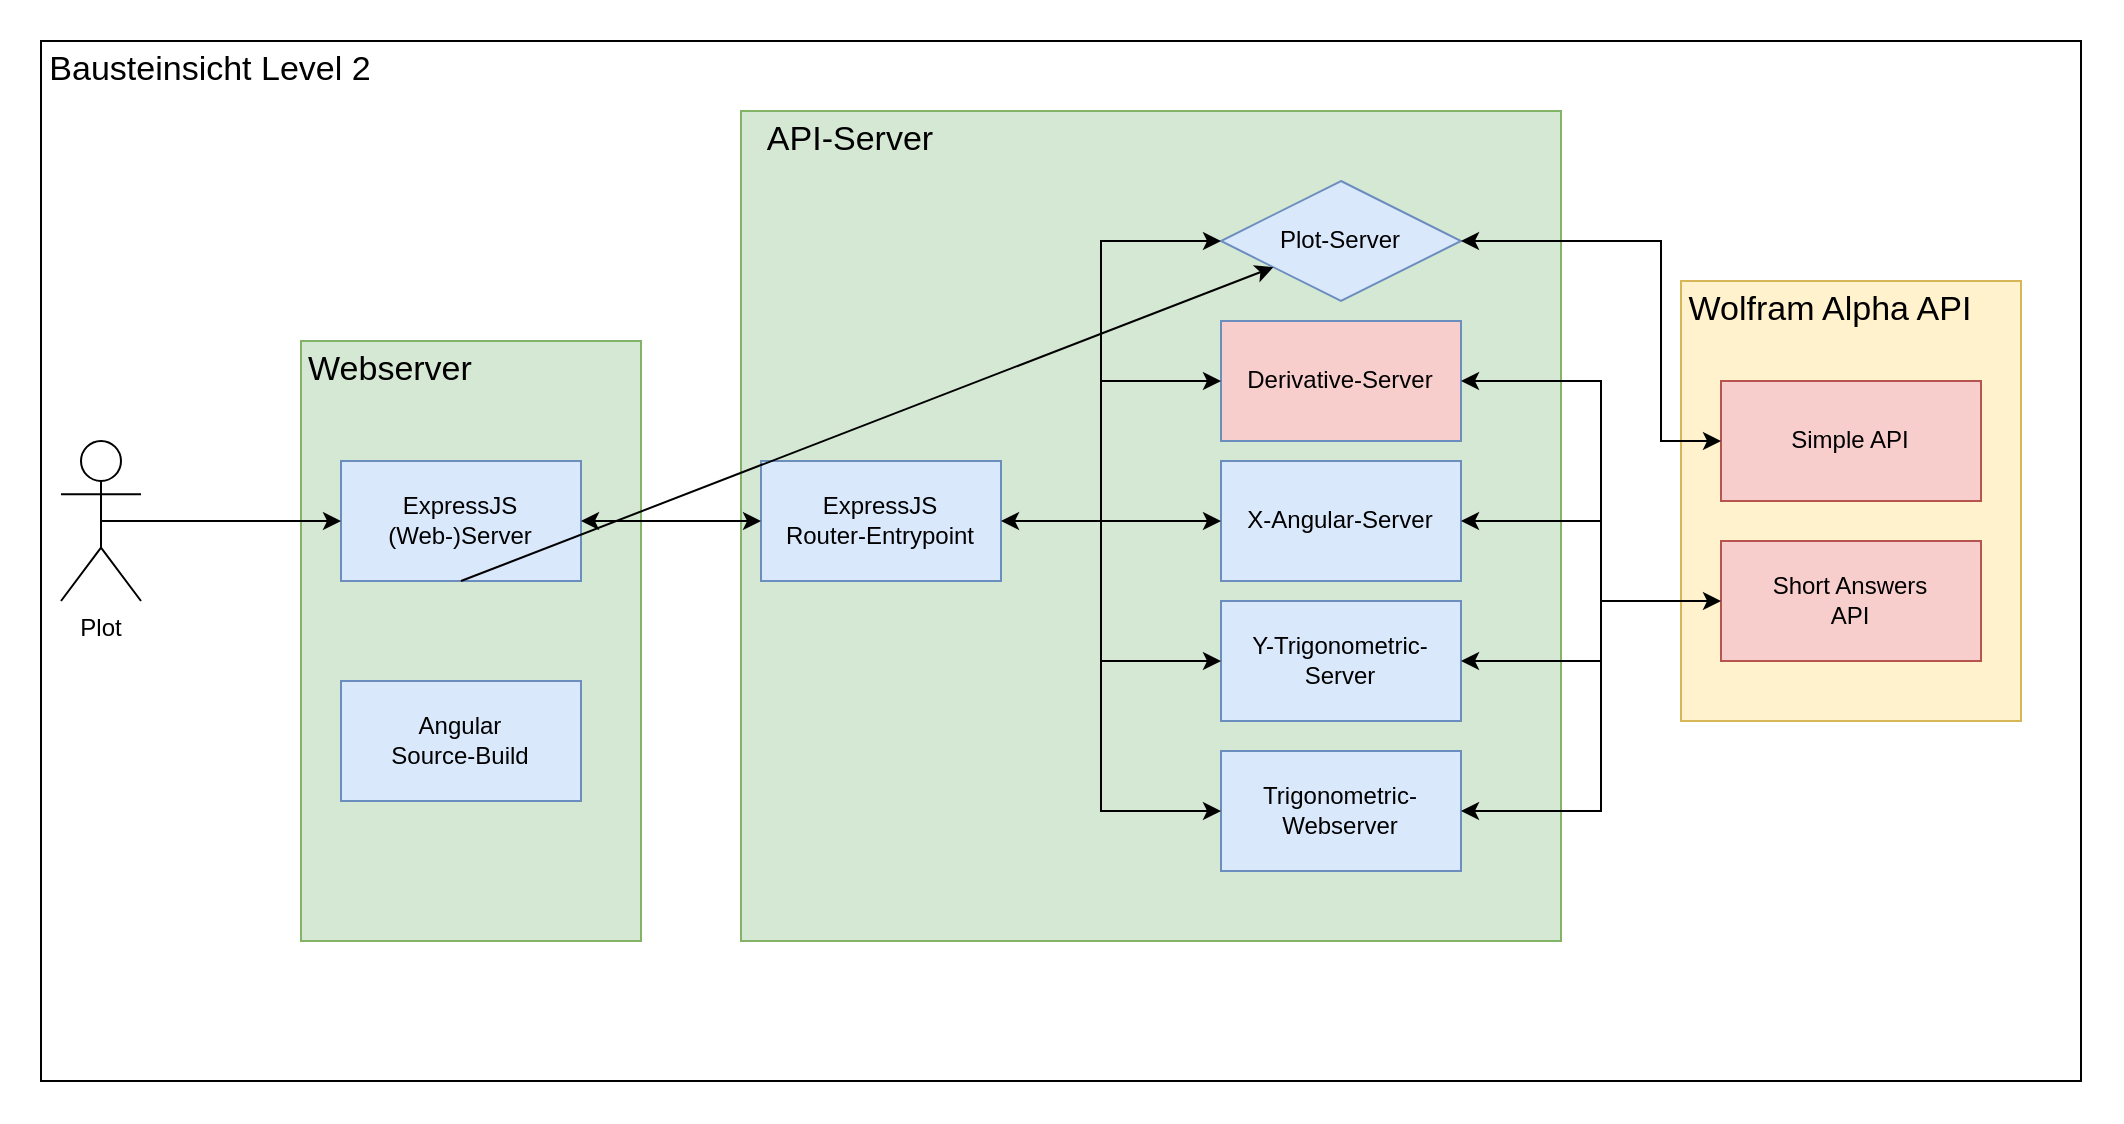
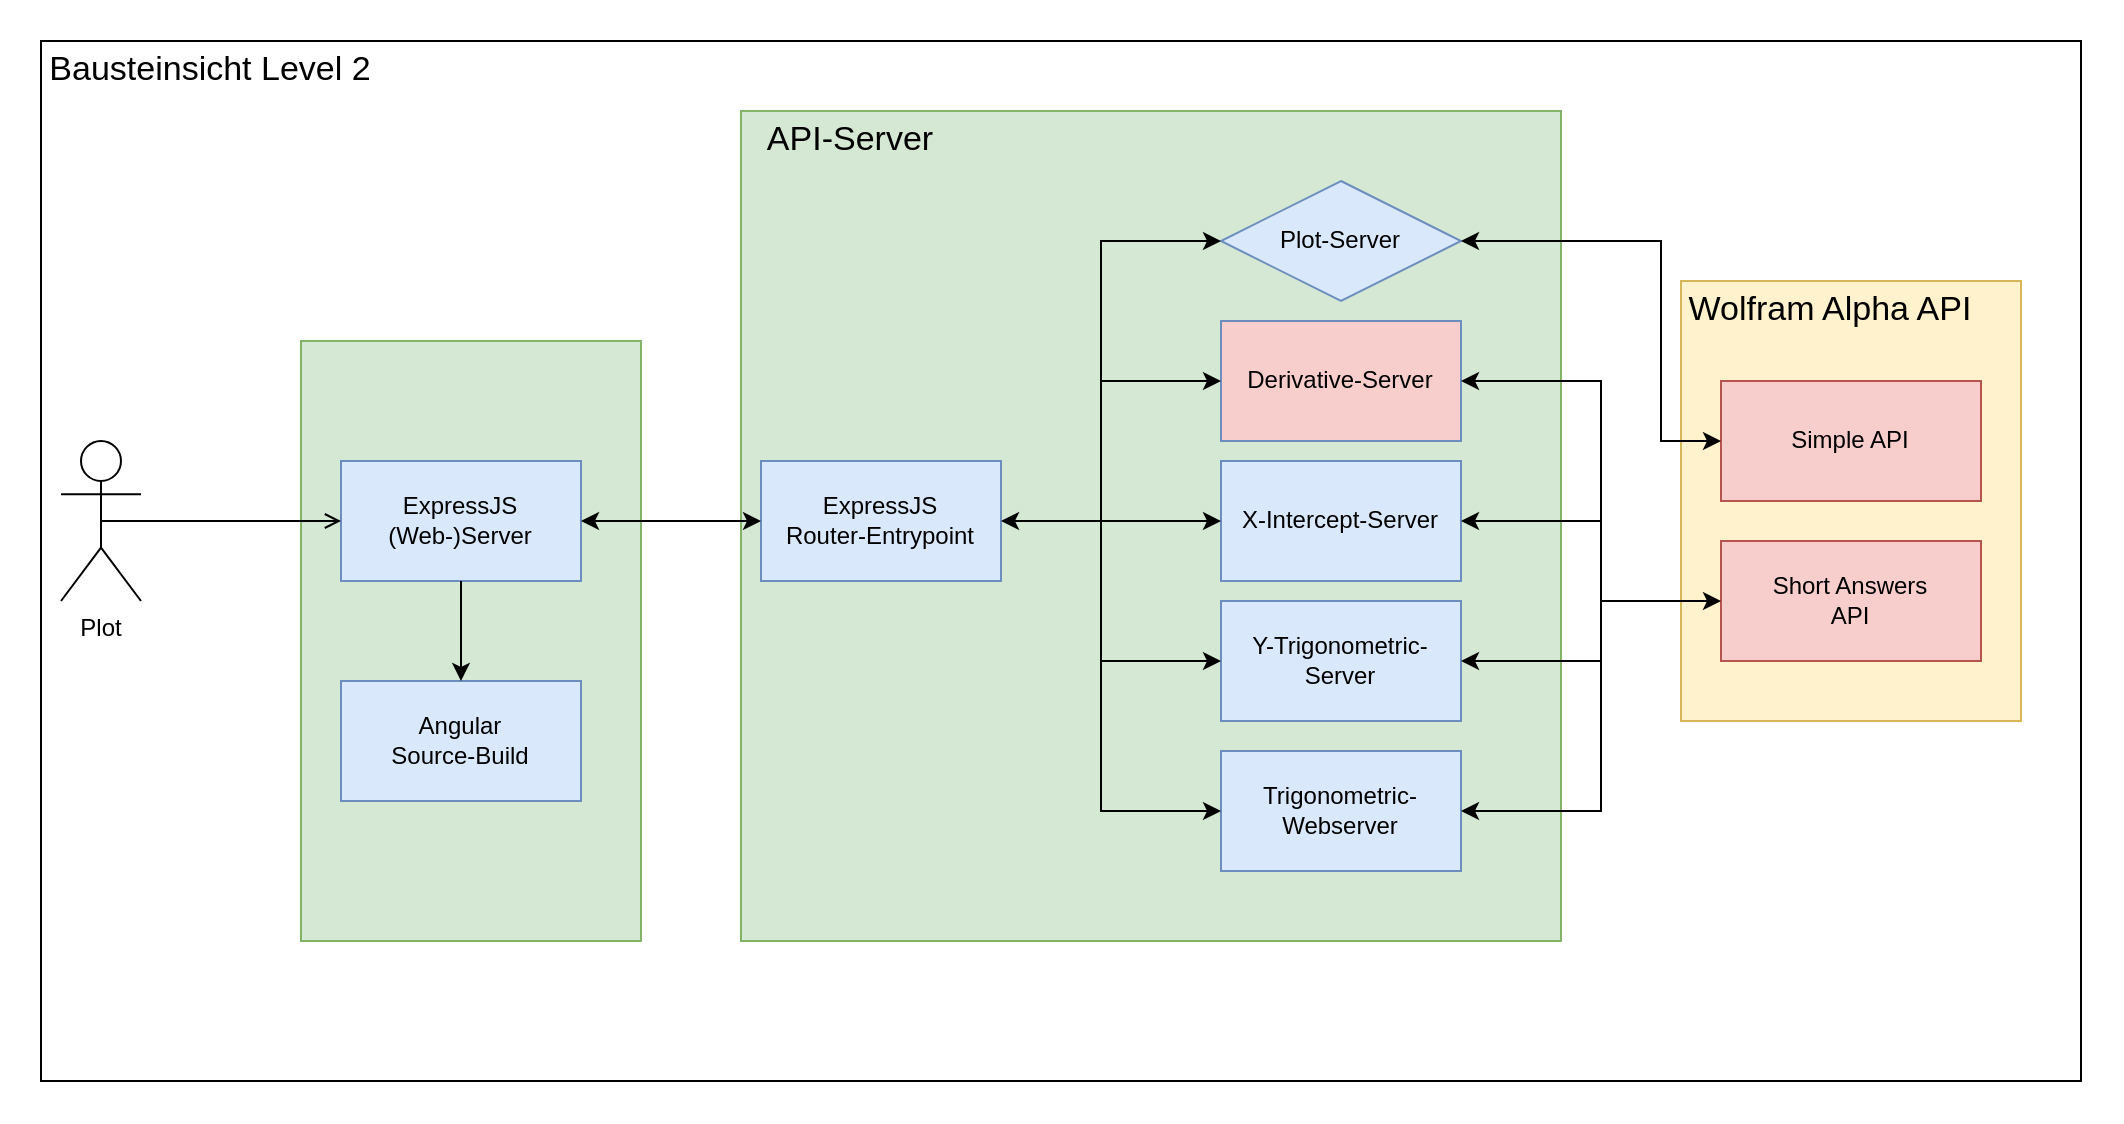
node "Webserver": removed
edge "ExpressJS (Web-)Server" -> "Plot-Server": now "ExpressJS (Web-)Server" -> "Angular Source-Build"
edge "Plot" -> "ExpressJS (Web-)Server": arrowhead classic -> open
node "X-Angular-Server": label "X-Angular-Server" -> "X-Intercept-Server"
